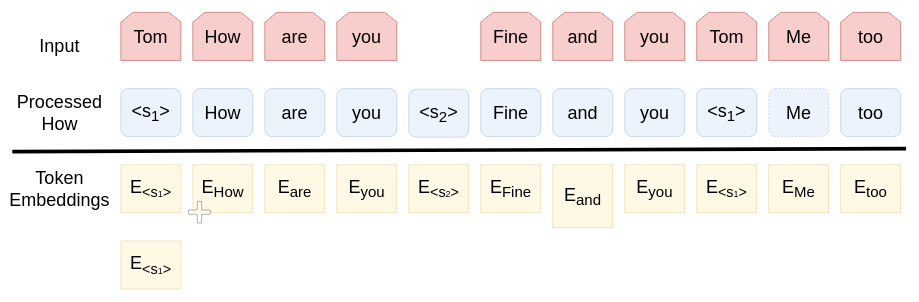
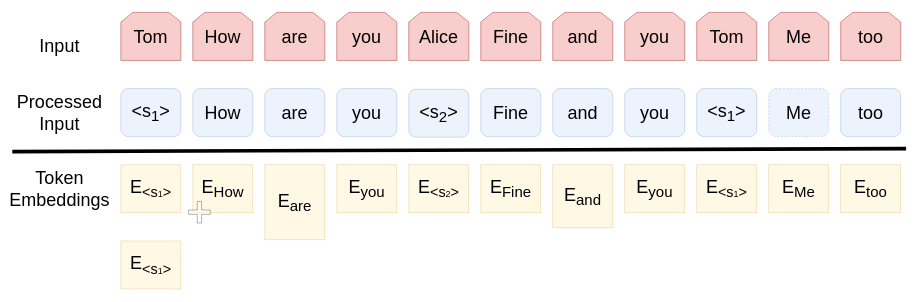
node "Alice": added
node "Processed How": label "Processed How" -> "Processed Input"
node "Eare": size 60x48 -> 60x75
